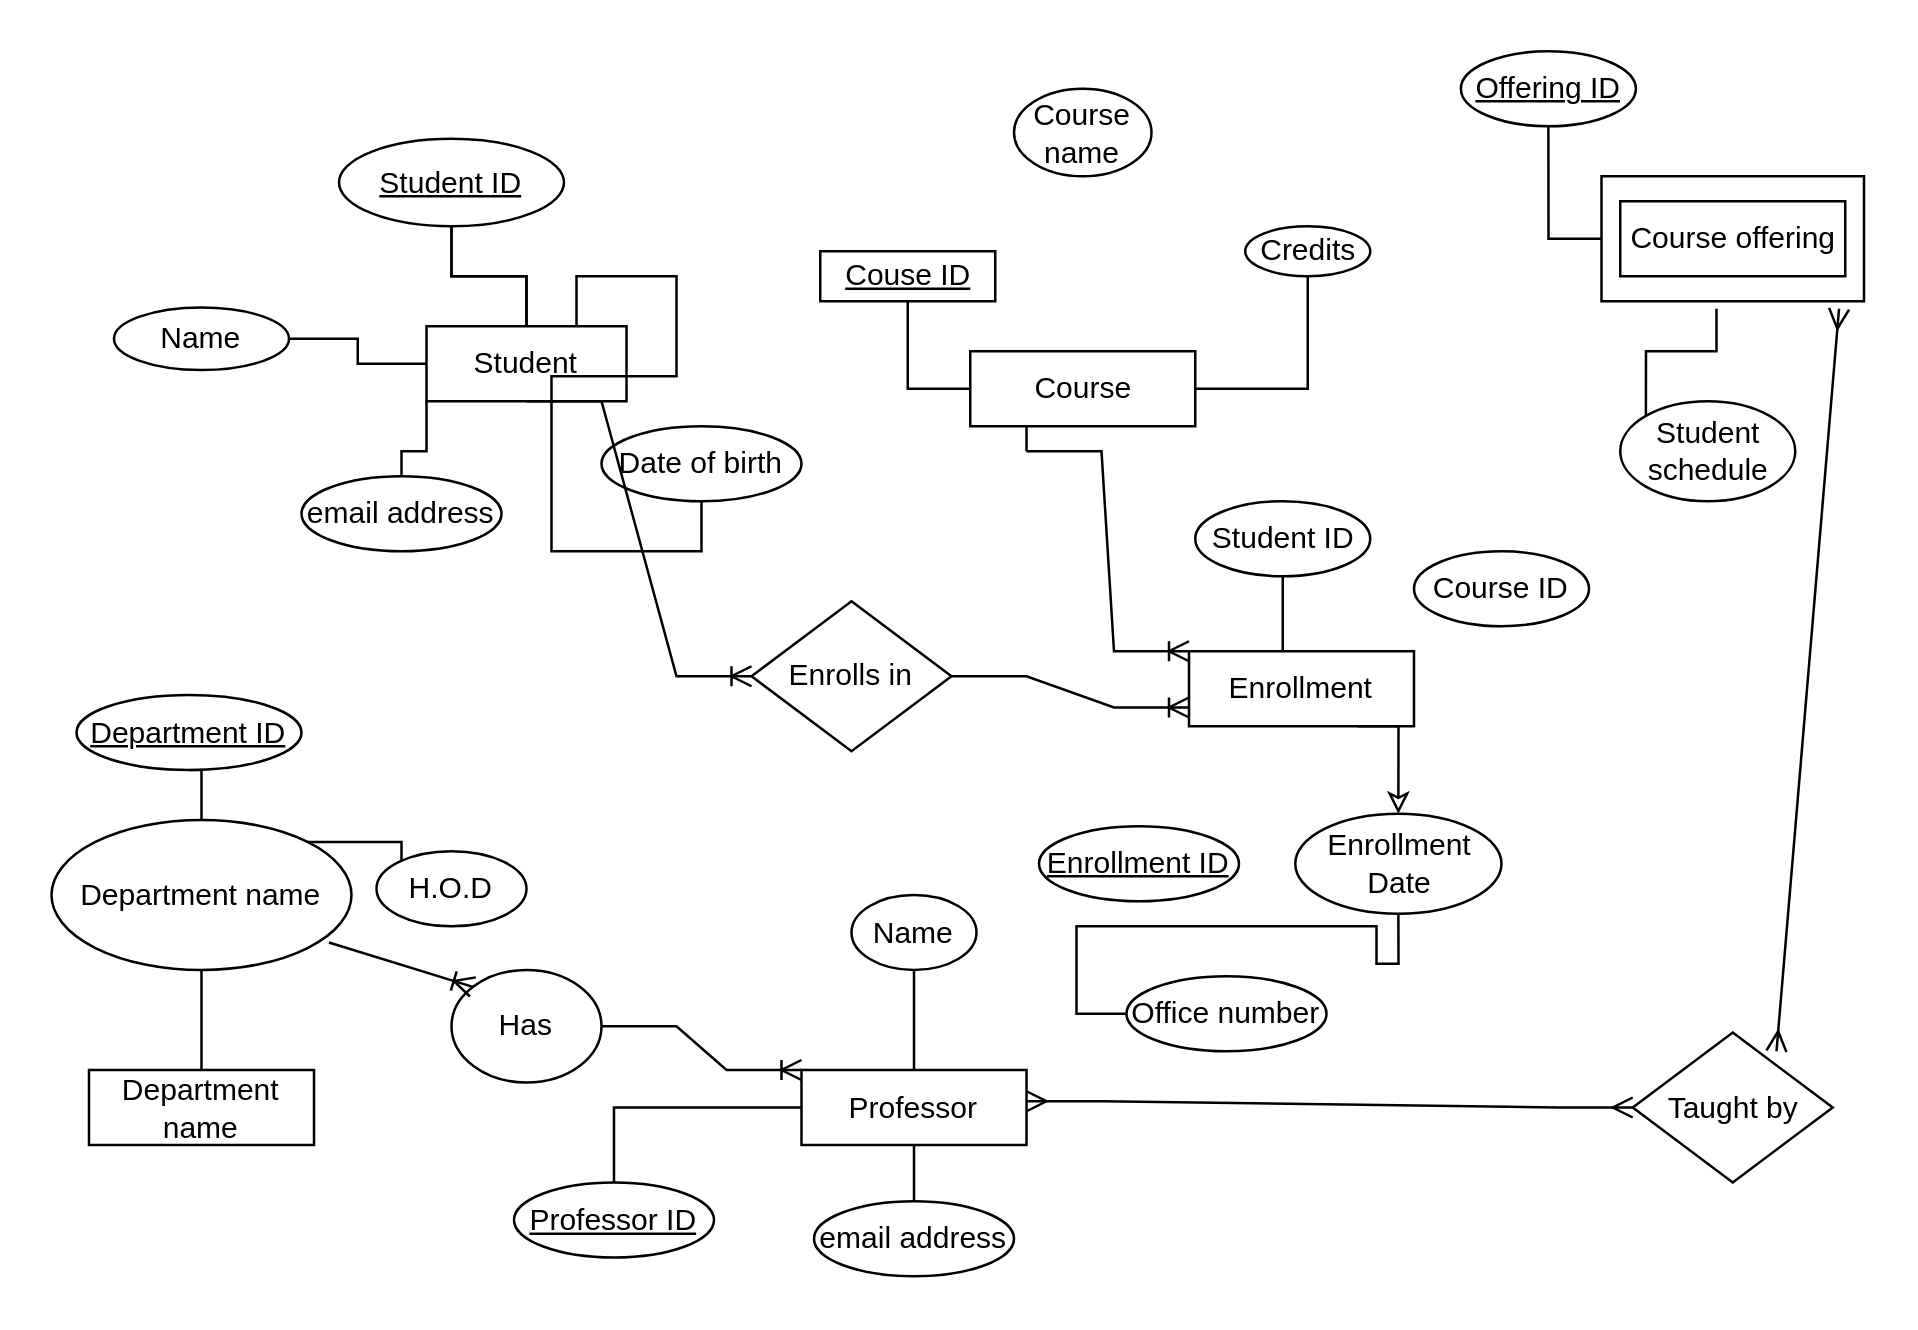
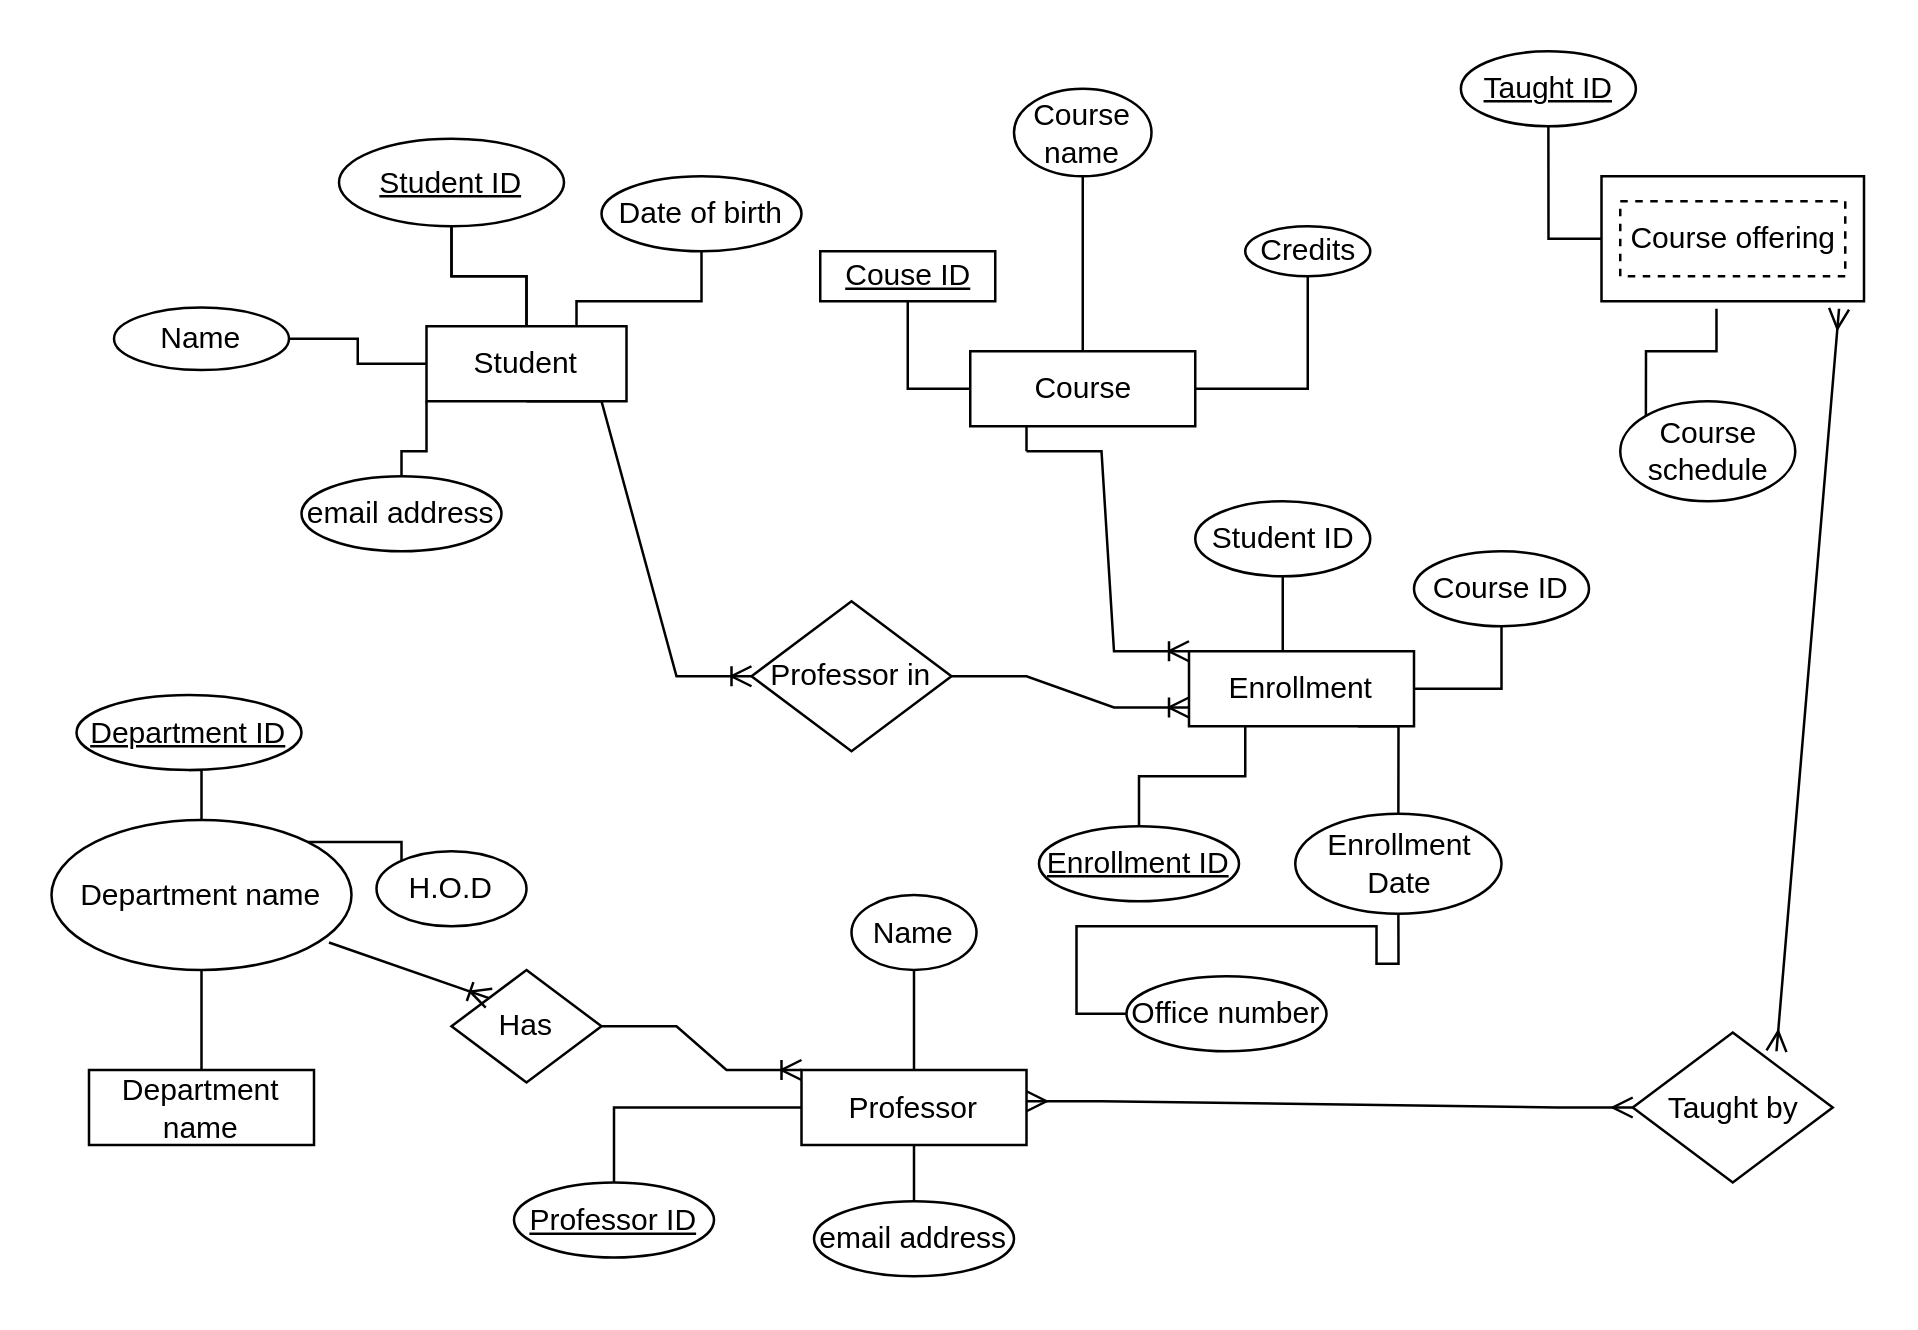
node "Offering ID": label "Offering ID" -> "Taught ID"
node "Course offering": style solid -> dashed
edge "Course name" -- "Course": added
node "Student schedule": label "Student schedule" -> "Course schedule"
node "Date of birth": moved (701, 464) -> (701, 214)
node "Enrolls in": label "Enrolls in" -> "Professor in"
edge "Course ID" -- "Enrollment": added
edge "Enrollment" -- "Enrollment ID": added
edge "Enrollment" -> "Enrollment Date": arrowhead classic -> none
node "Has": shape ellipse -> diamond
